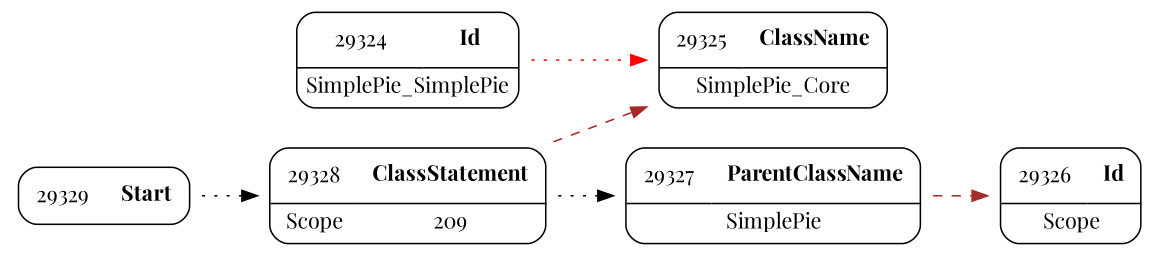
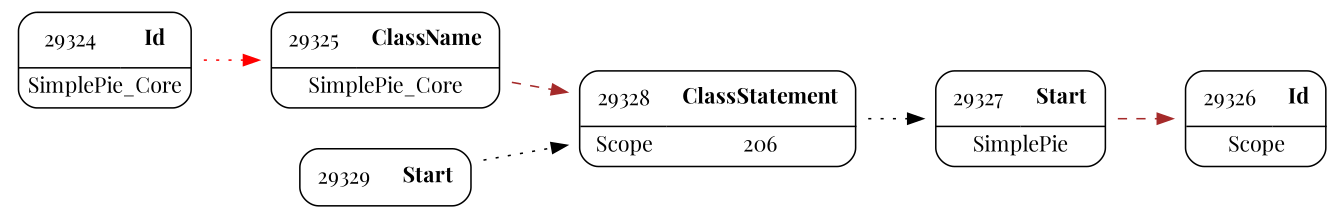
node "29324": text "SimplePie_SimplePie" -> "SimplePie_Core"
edge "29328" -> "29325": reversed
node "29327": text "ParentClassName" -> "Start"
node "29328": text "209" -> "206"
